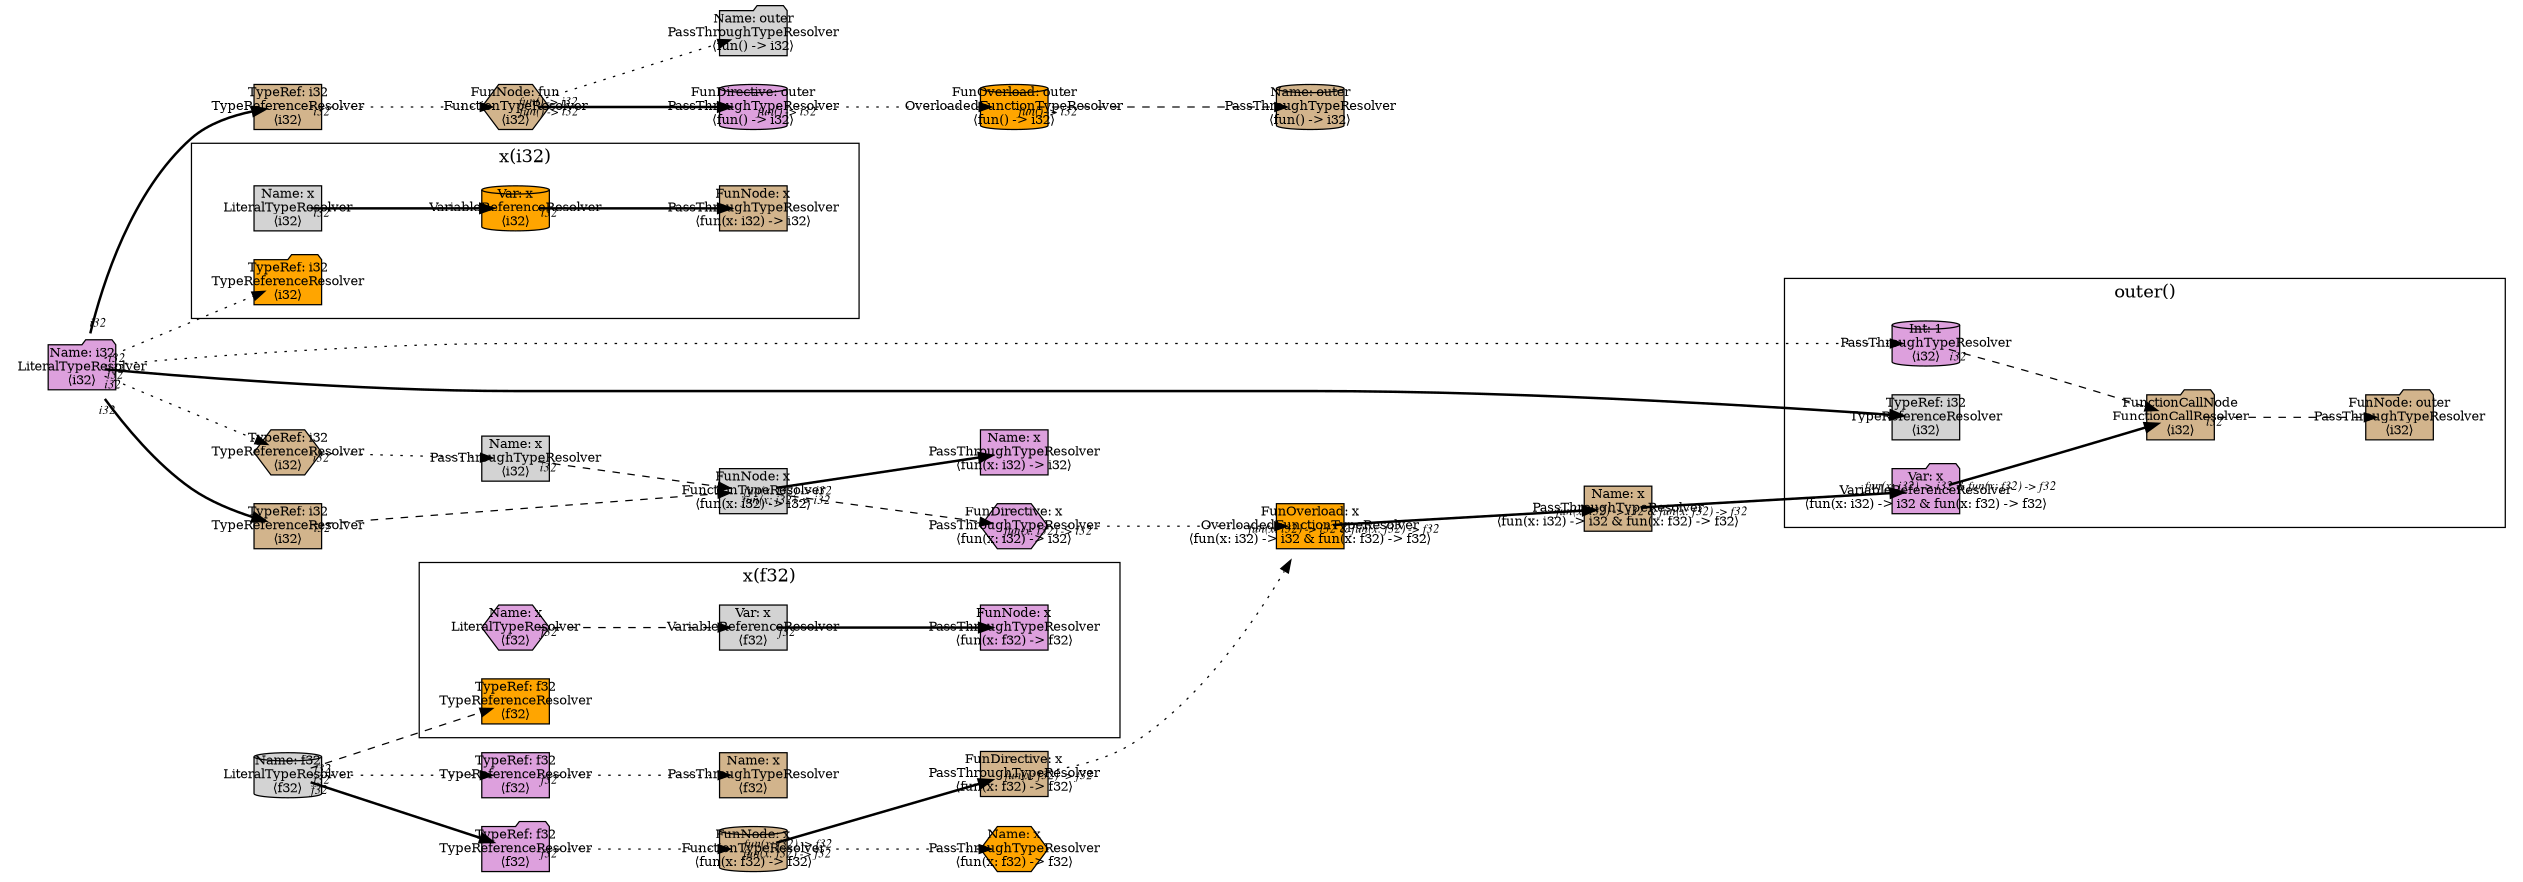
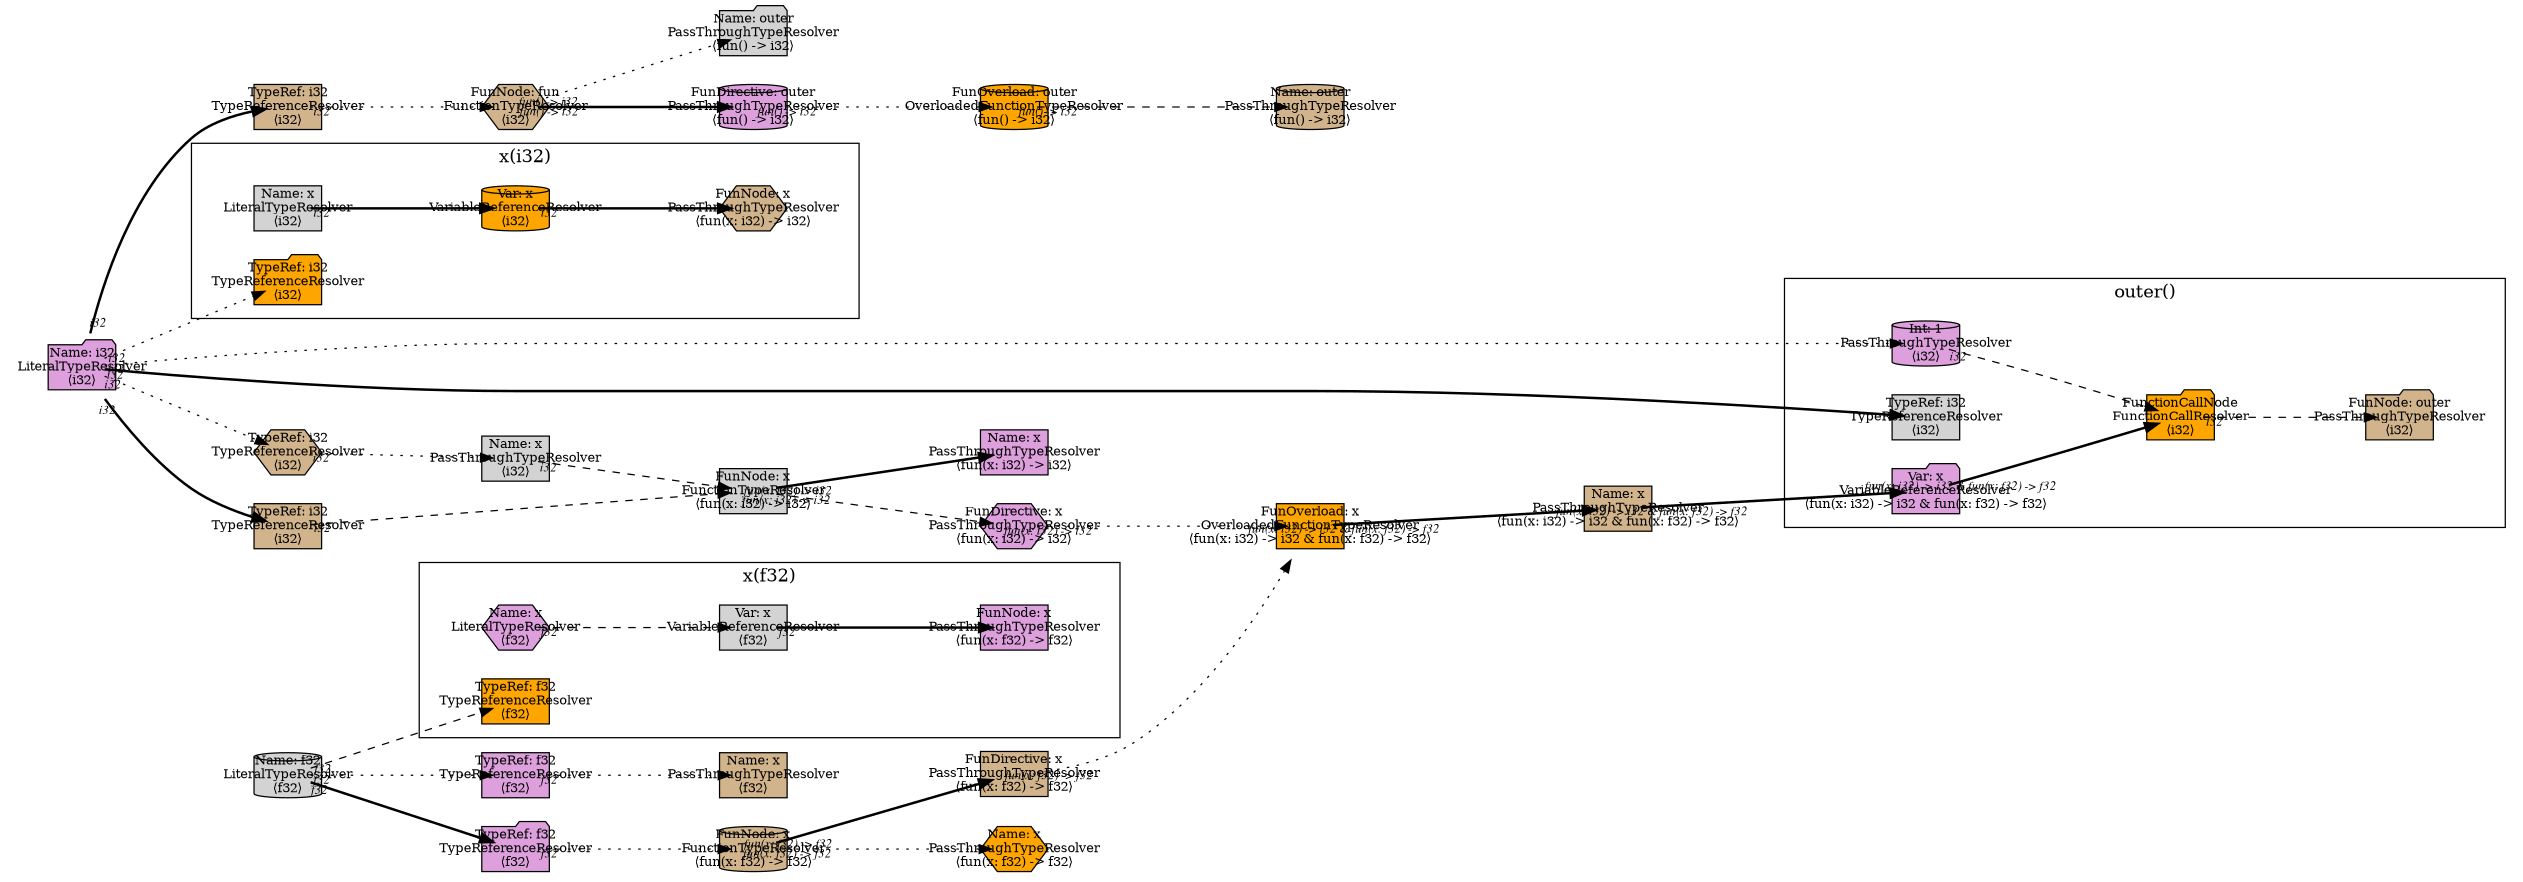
node "FunNode: x PassThroughTypeResolver ⟨fun(x: i32) -> i32⟩": shape box -> hexagon
node "FunctionCallNode FunctionCallResolver ⟨i32⟩": fillcolor tan -> orange
